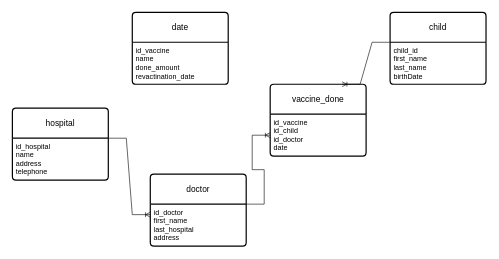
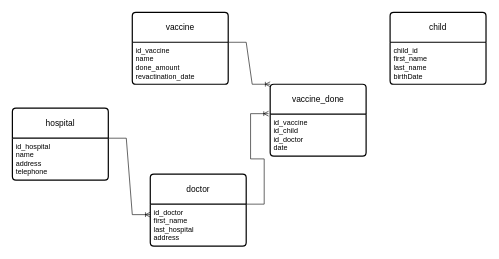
node "date": label "date" -> "vaccine"
edge "child_id first_name last_name birthDate" -> "vaccine_done": removed
edge "id_vaccine name done_amount revactination_date" -> "vaccine_done": added
edge "id_doctor first_name last_hospital address" -> "id_vaccine id_child id_doctor date": now "id_doctor first_name last_hospital address" -> "vaccine_done"
